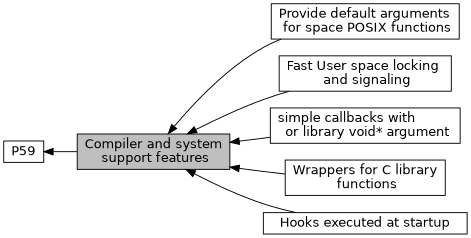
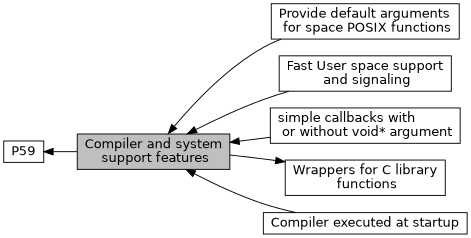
node "Fast User space locking and signaling": label "Fast User space locking and signaling" -> "Fast User space support and signaling"
node "simple callbacks with or library void* argument": label "simple callbacks with or library void* argument" -> "simple callbacks with or without void* argument"
edge "Wrappers for C library functions" -> "Compiler and system support features": reversed
node "Hooks executed at startup": label "Hooks executed at startup" -> "Compiler executed at startup"
